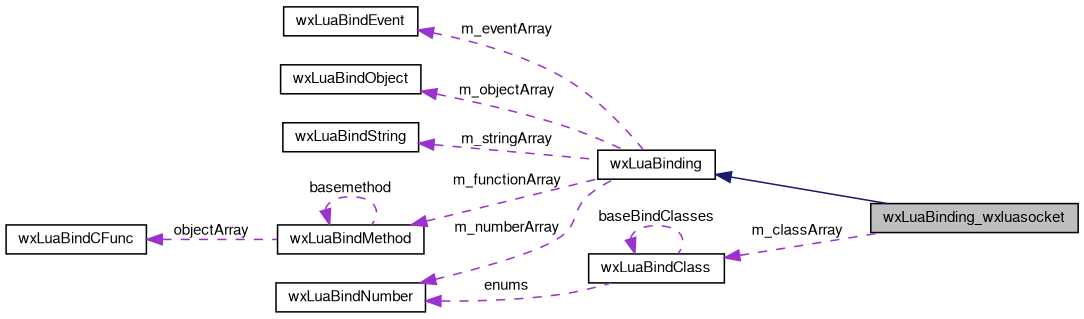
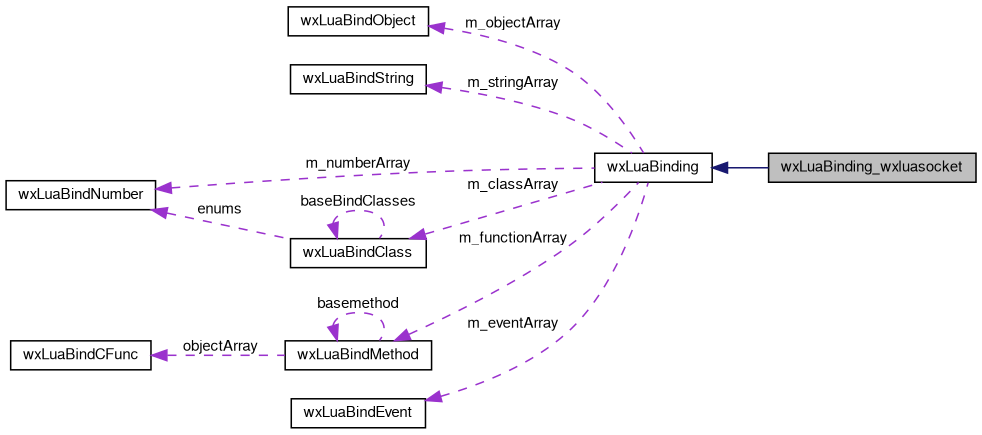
edge "wxLuaBinding_wxluasocket" -> "wxLuaBindClass": now "wxLuaBinding" -> "wxLuaBindClass"
